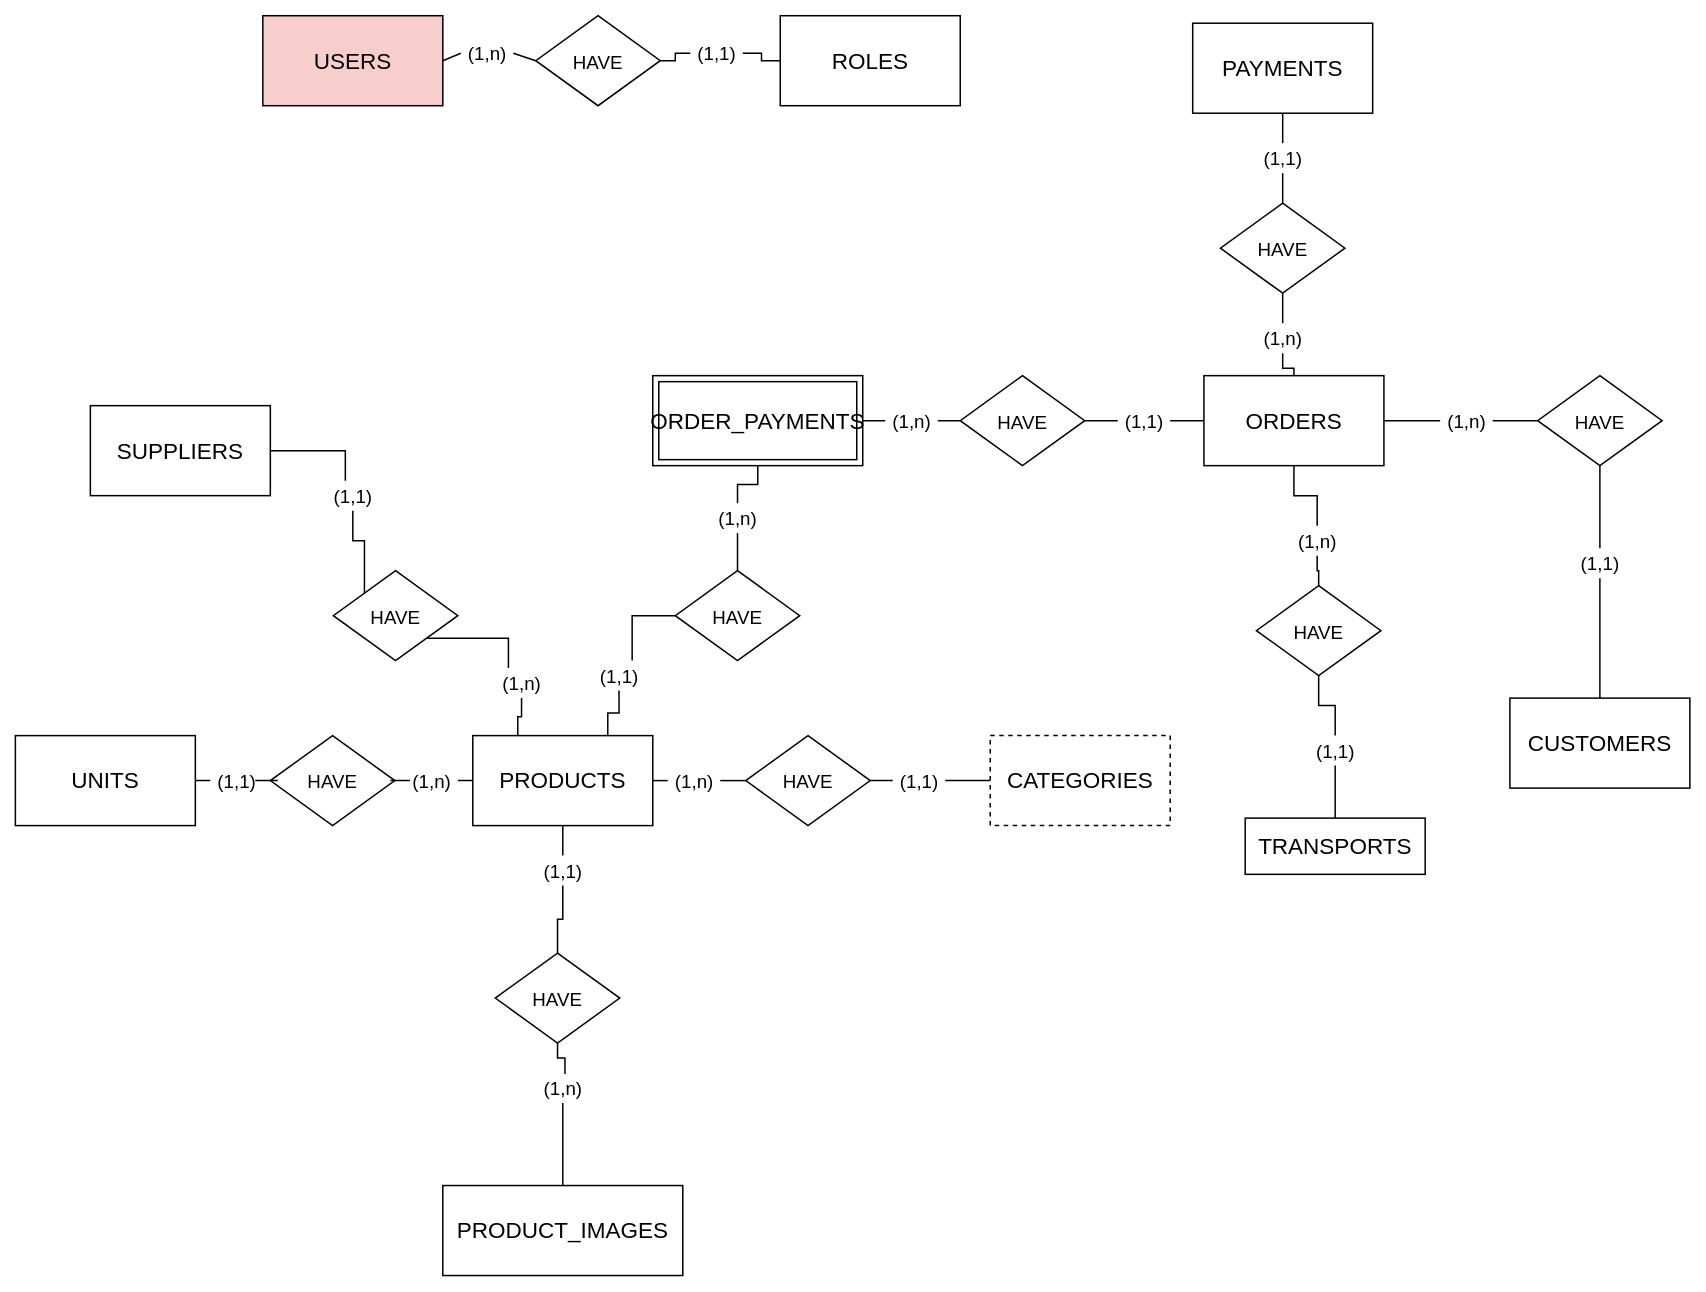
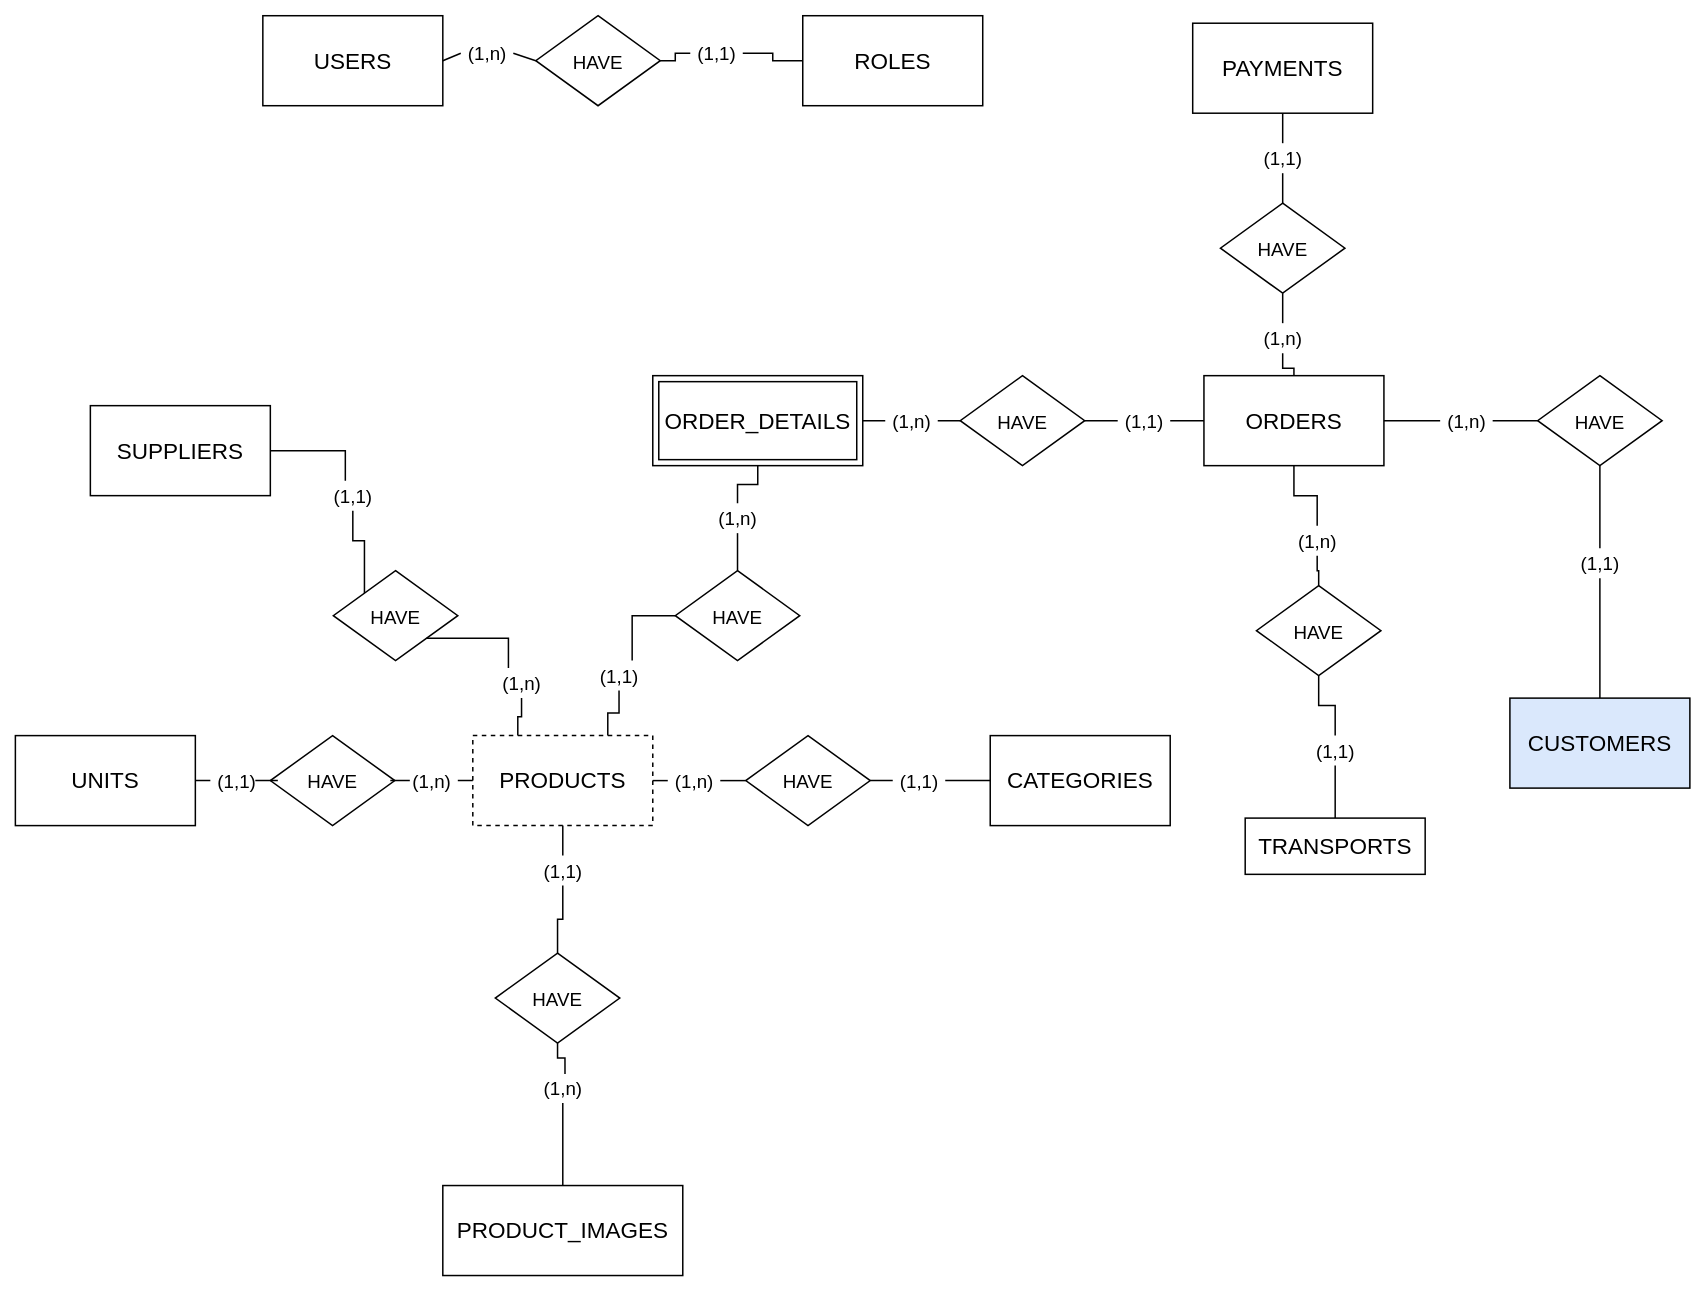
node "USERS": fillcolor #f8cecc -> #ffffff
node "ROLES": moved (870, 60) -> (893, 60)
node "ORDER_PAYMENTS": label "ORDER_PAYMENTS" -> "ORDER_DETAILS"
node "CUSTOMERS": fillcolor #ffffff -> #dae8fc
node "PRODUCTS": style solid -> dashed
node "CATEGORIES": style dashed -> solid
